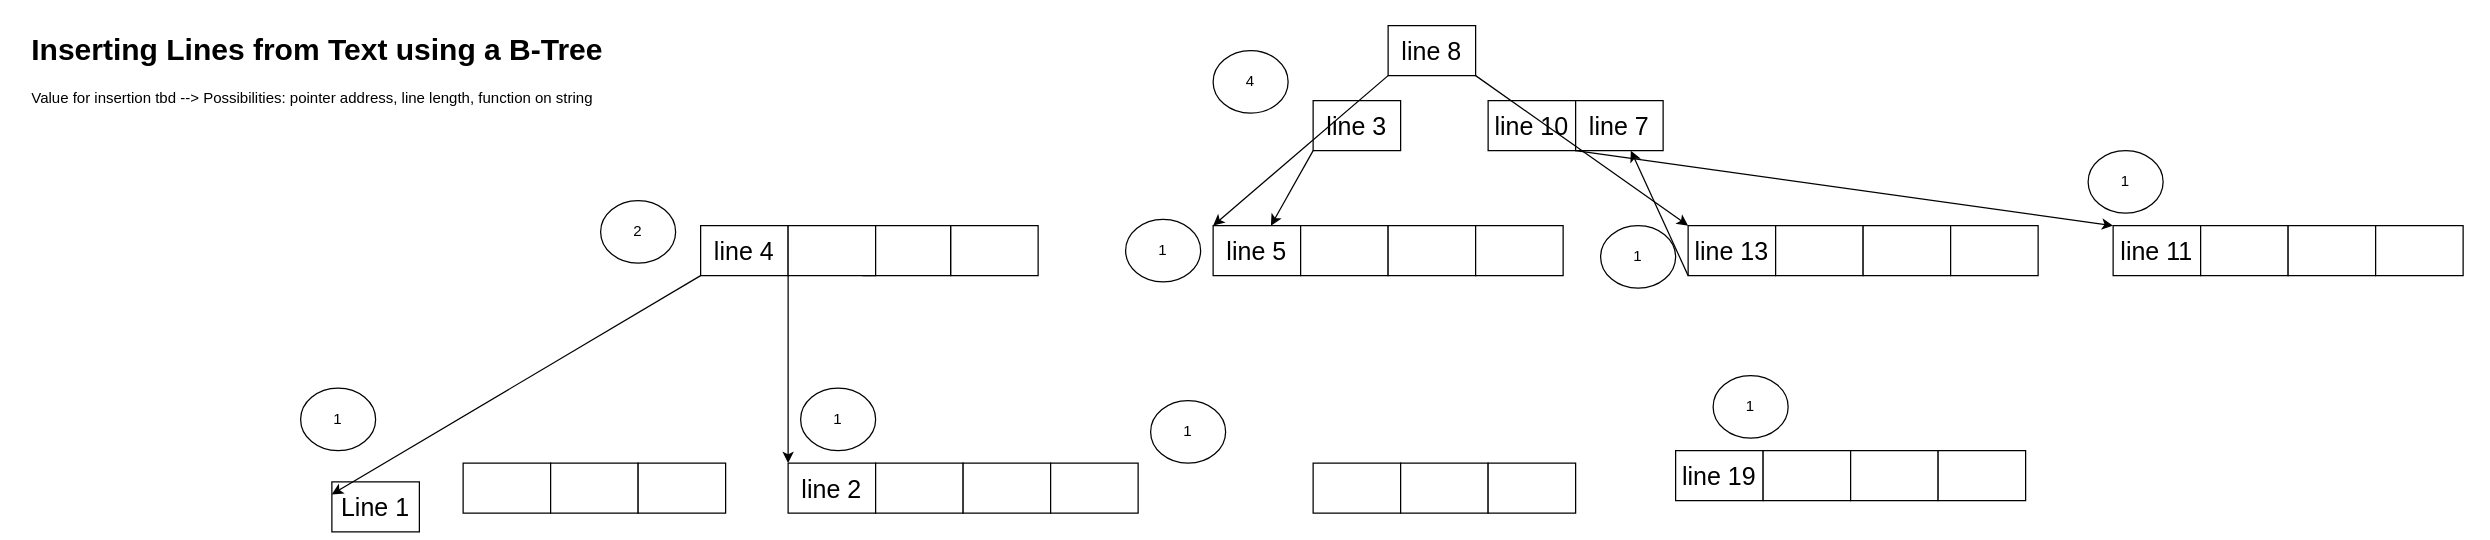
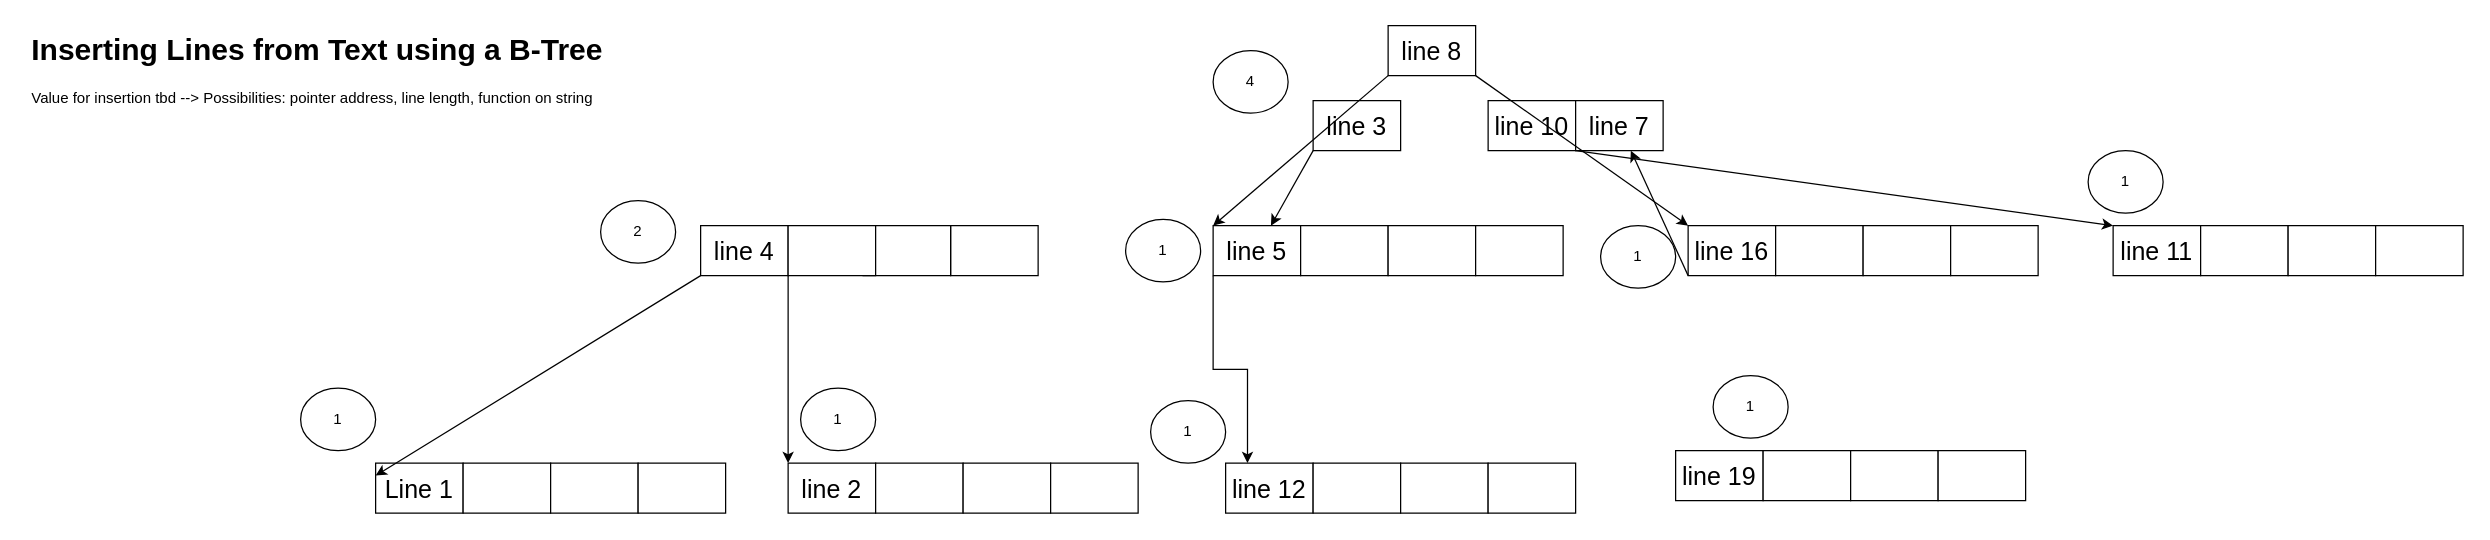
node "line 13": label "line 13" -> "line 16"
edge "line 5" -> "line 12": added
node "line 12": added
node "Line 1": moved (376, 507) -> (419, 488)
